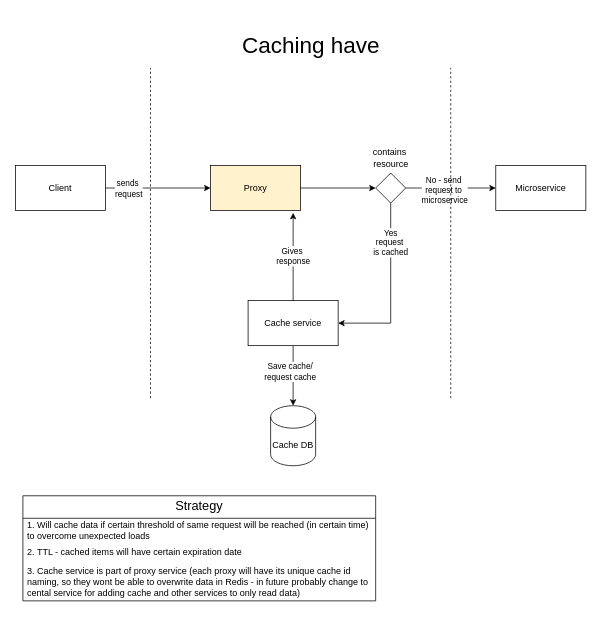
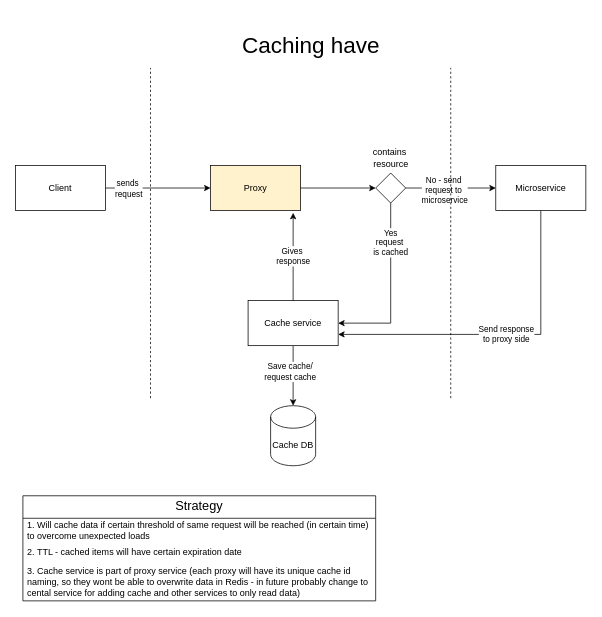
edge "Microservice" -> "Cache service": added, label "Send response to proxy side"
